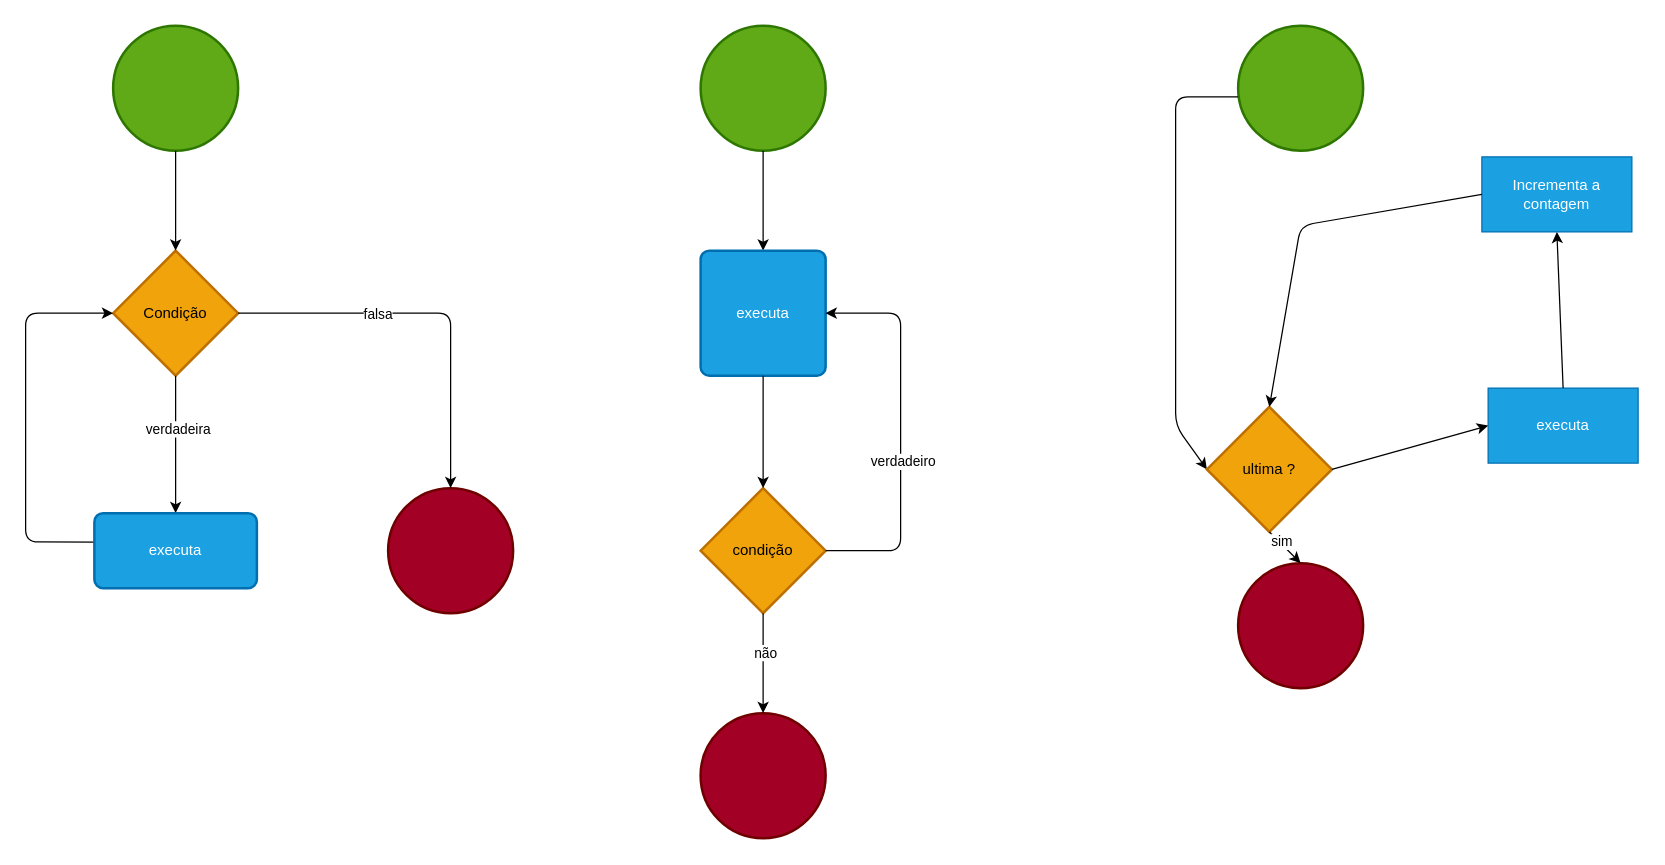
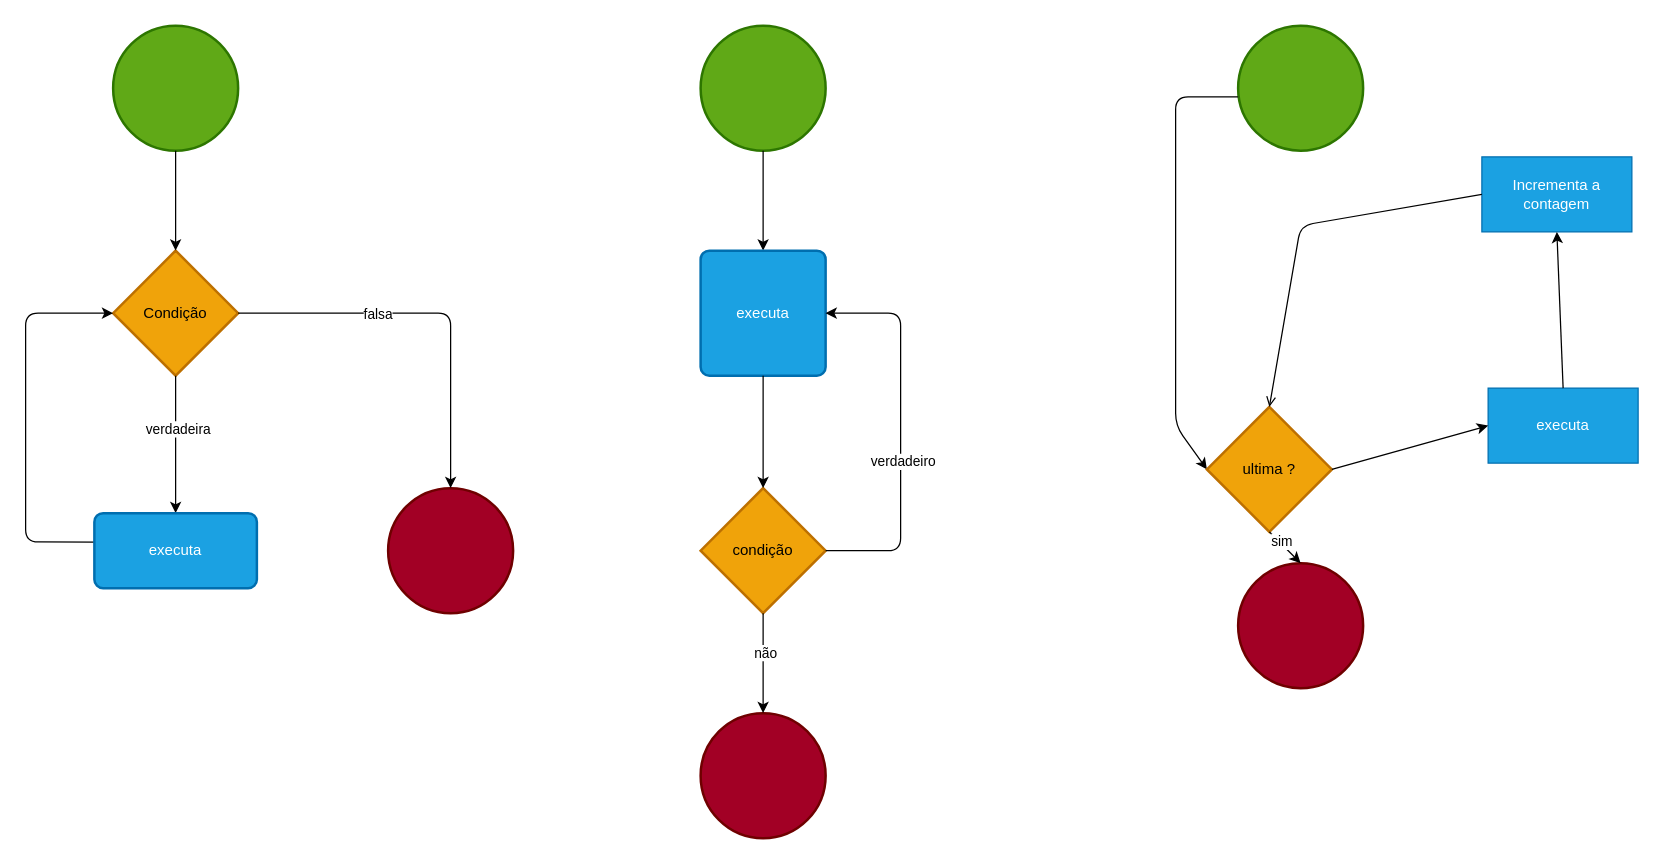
edge "Incrementa a contagem" -> "ultima ?": arrowhead classic -> open
